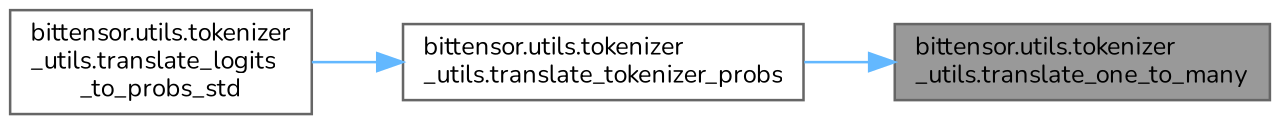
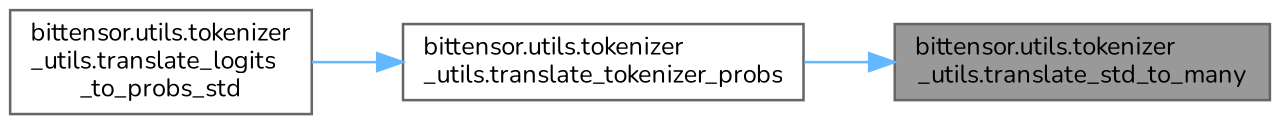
node "bittensor.utils.tokenizer _utils.translate_one_to_many": label "bittensor.utils.tokenizer _utils.translate_one_to_many" -> "bittensor.utils.tokenizer _utils.translate_std_to_many"
